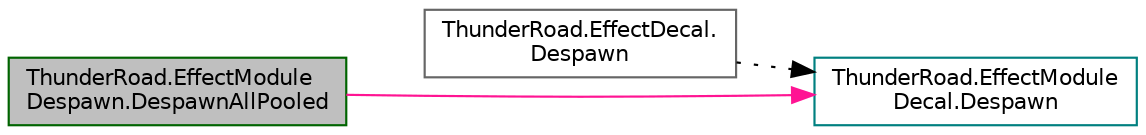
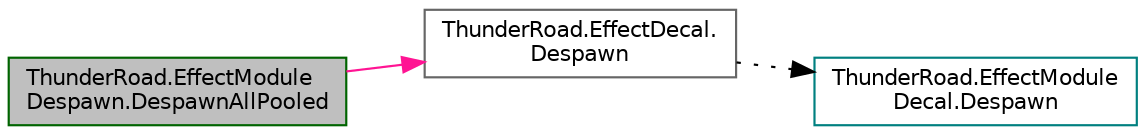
edge "ThunderRoad.EffectModule Despawn.DespawnAllPooled" -> "ThunderRoad.EffectModule Decal.Despawn": now "ThunderRoad.EffectModule Despawn.DespawnAllPooled" -> "ThunderRoad.EffectDecal. Despawn"
